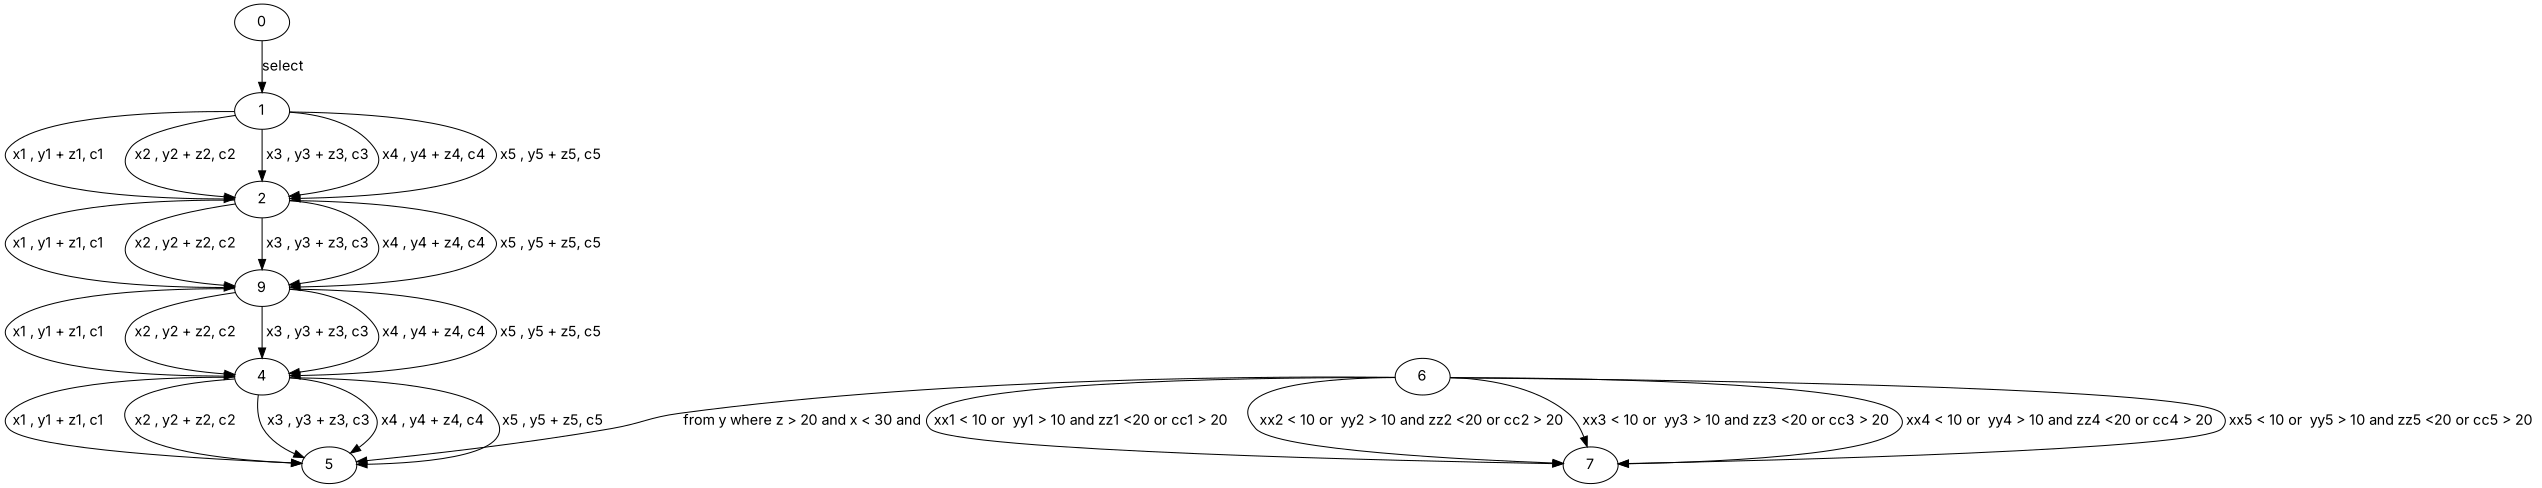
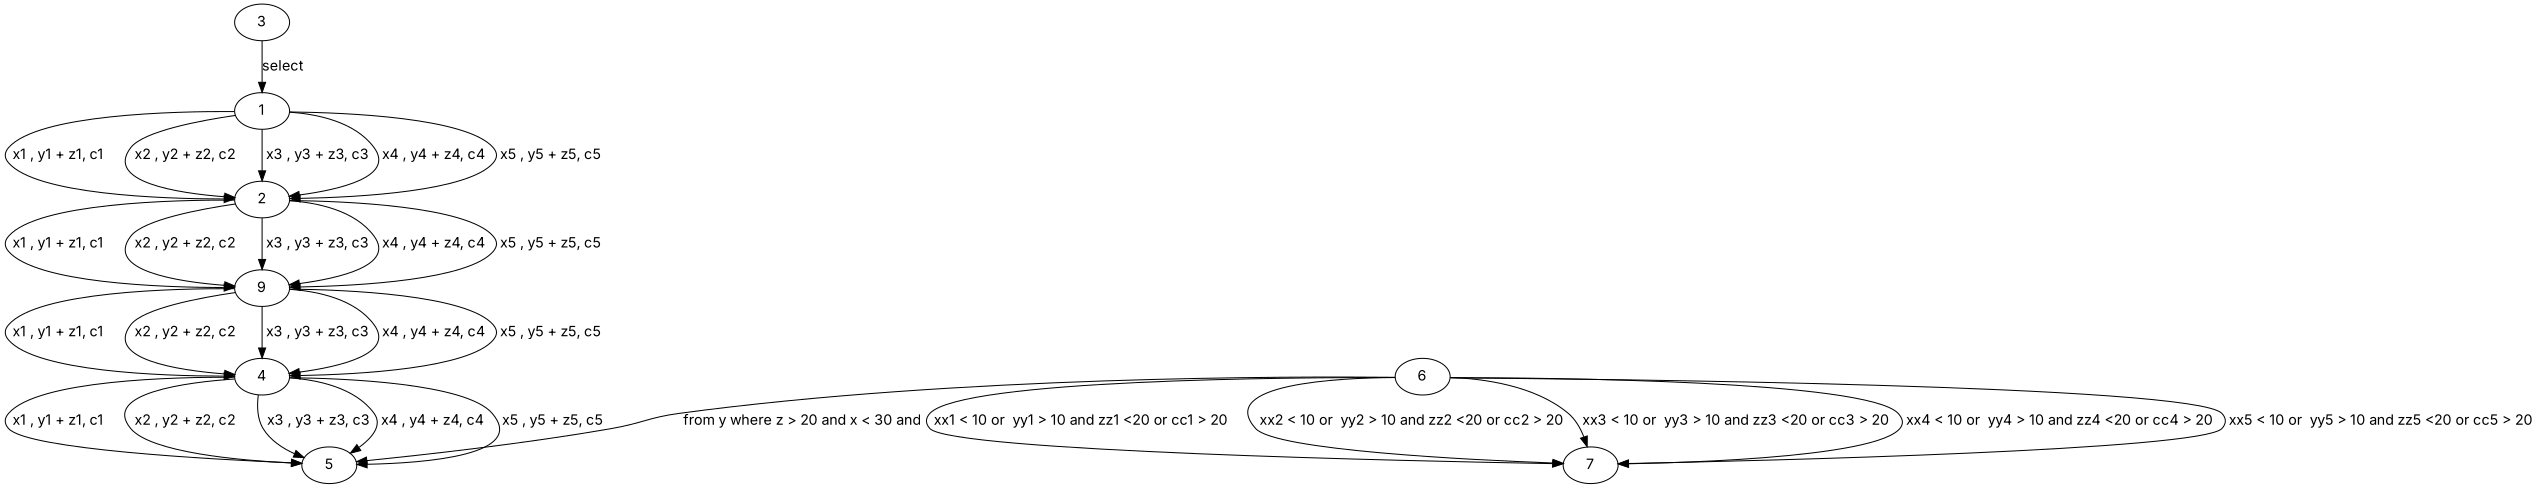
node "0": label "0" -> "3"
